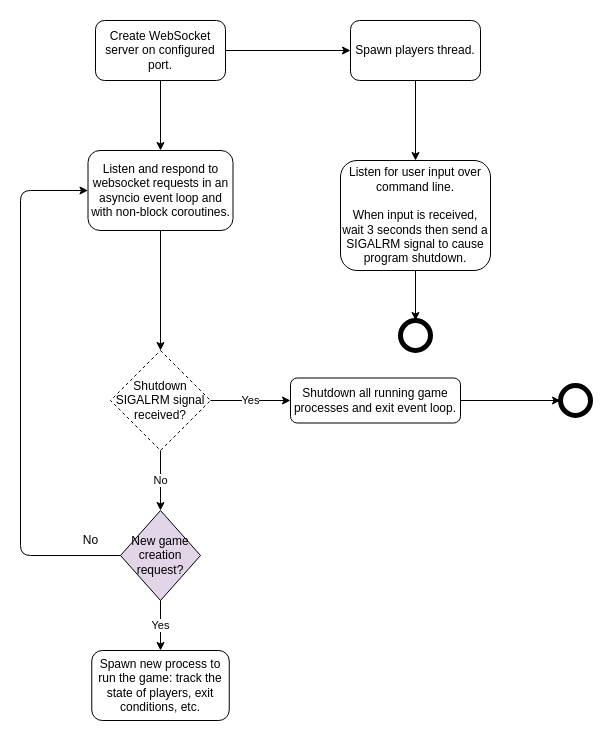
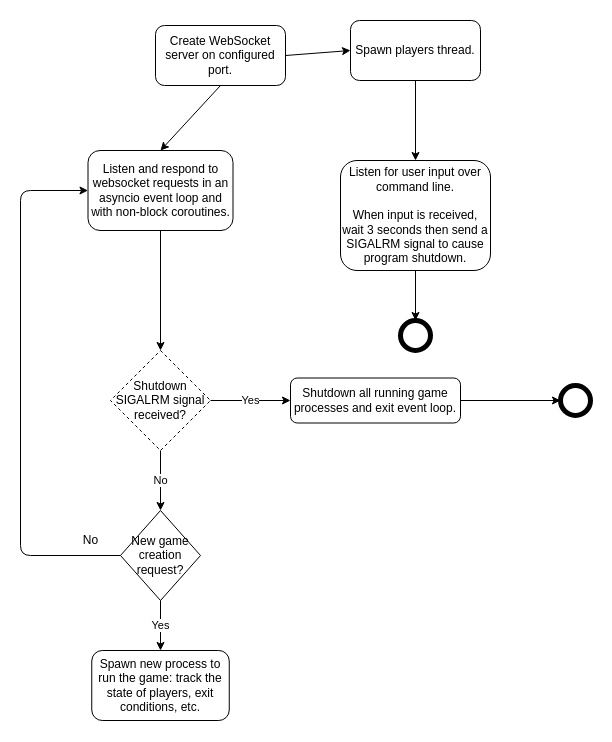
node "Create WebSocket server on configured port.": moved (161, 51) -> (221, 56)
node "New game creation request?": fillcolor #e1d5e7 -> #ffffff
